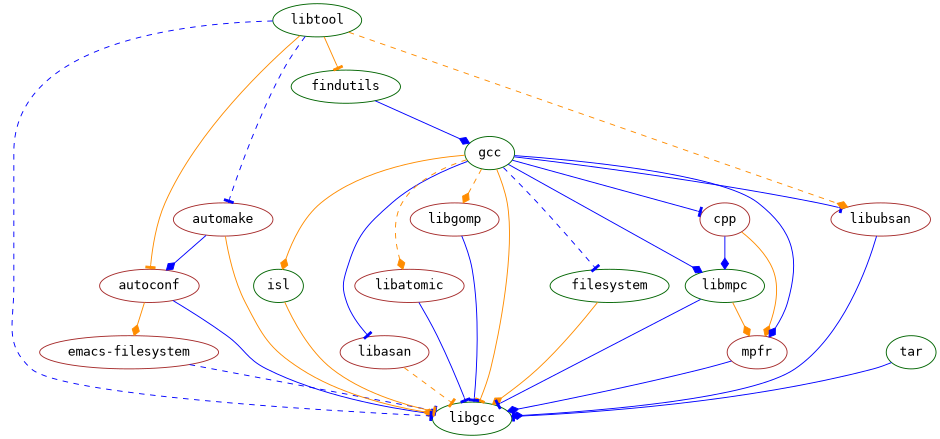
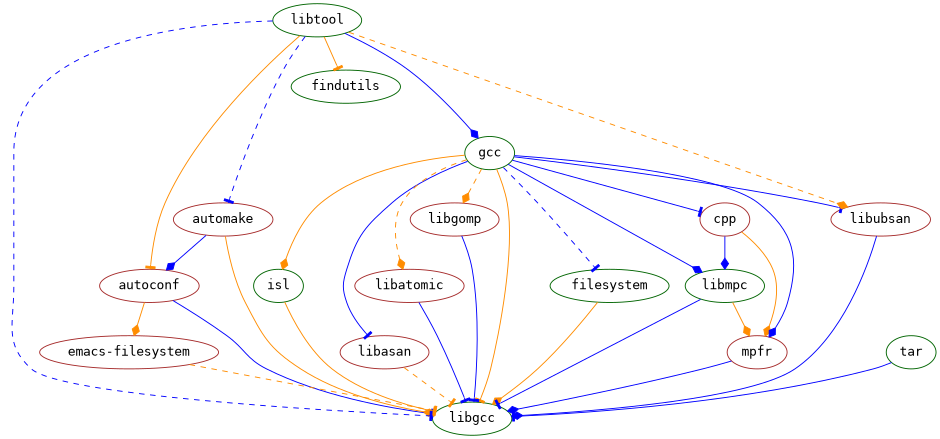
edge "findutils" -> "gcc": now "libtool" -> "gcc"
edge "emacs-filesystem" -> "libgcc": color blue -> darkorange
